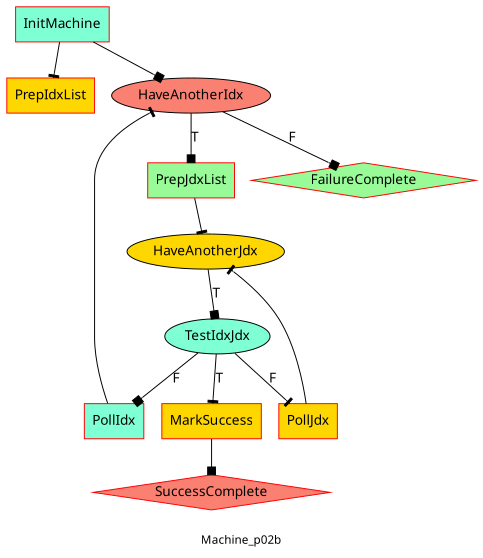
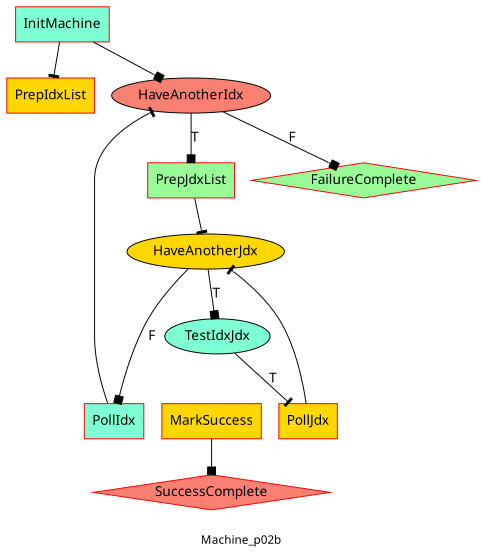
edge "TestIdxJdx" -> "PollIdx": now "HaveAnotherJdx" -> "PollIdx"
edge "TestIdxJdx" -> "MarkSuccess": removed, label "T"
edge "TestIdxJdx" -> "PollJdx": label "F" -> "T"
